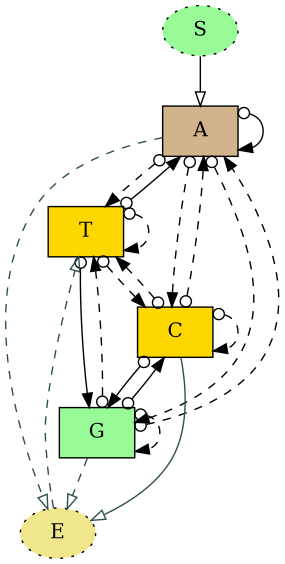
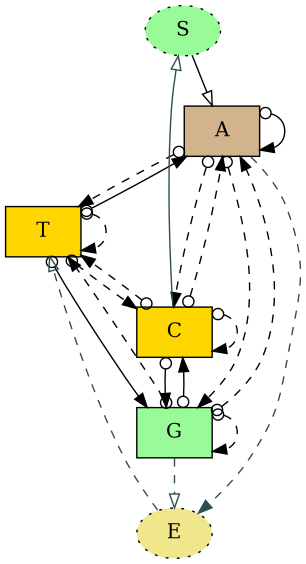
edge "A" -> "E": arrowhead empty -> normal
edge "C" -> "E": now "C" -> "S"
